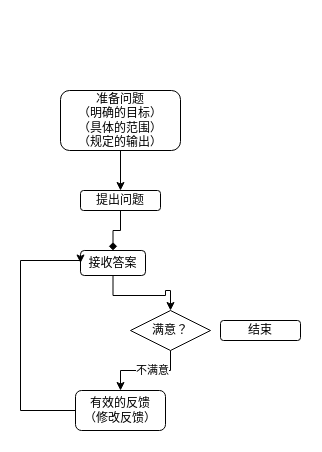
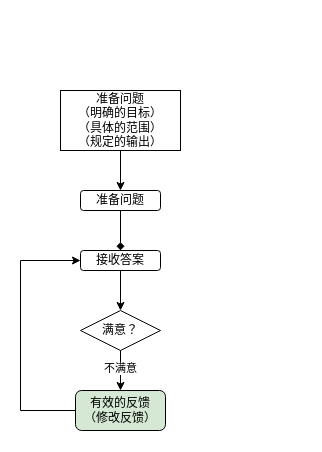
node "准备问题 （明确的目标） （具体的范围） （规定的输出）": shape rounded rectangle -> rectangle
node "提出问题": label "提出问题" -> "准备问题"
node "接收答案": size 65x25 -> 80x20
node "满意？": moved (171, 331) -> (121, 331)
node "结束": removed
node "有效的反馈 （修改反馈）": fillcolor #ffffff -> #d5e8d4
